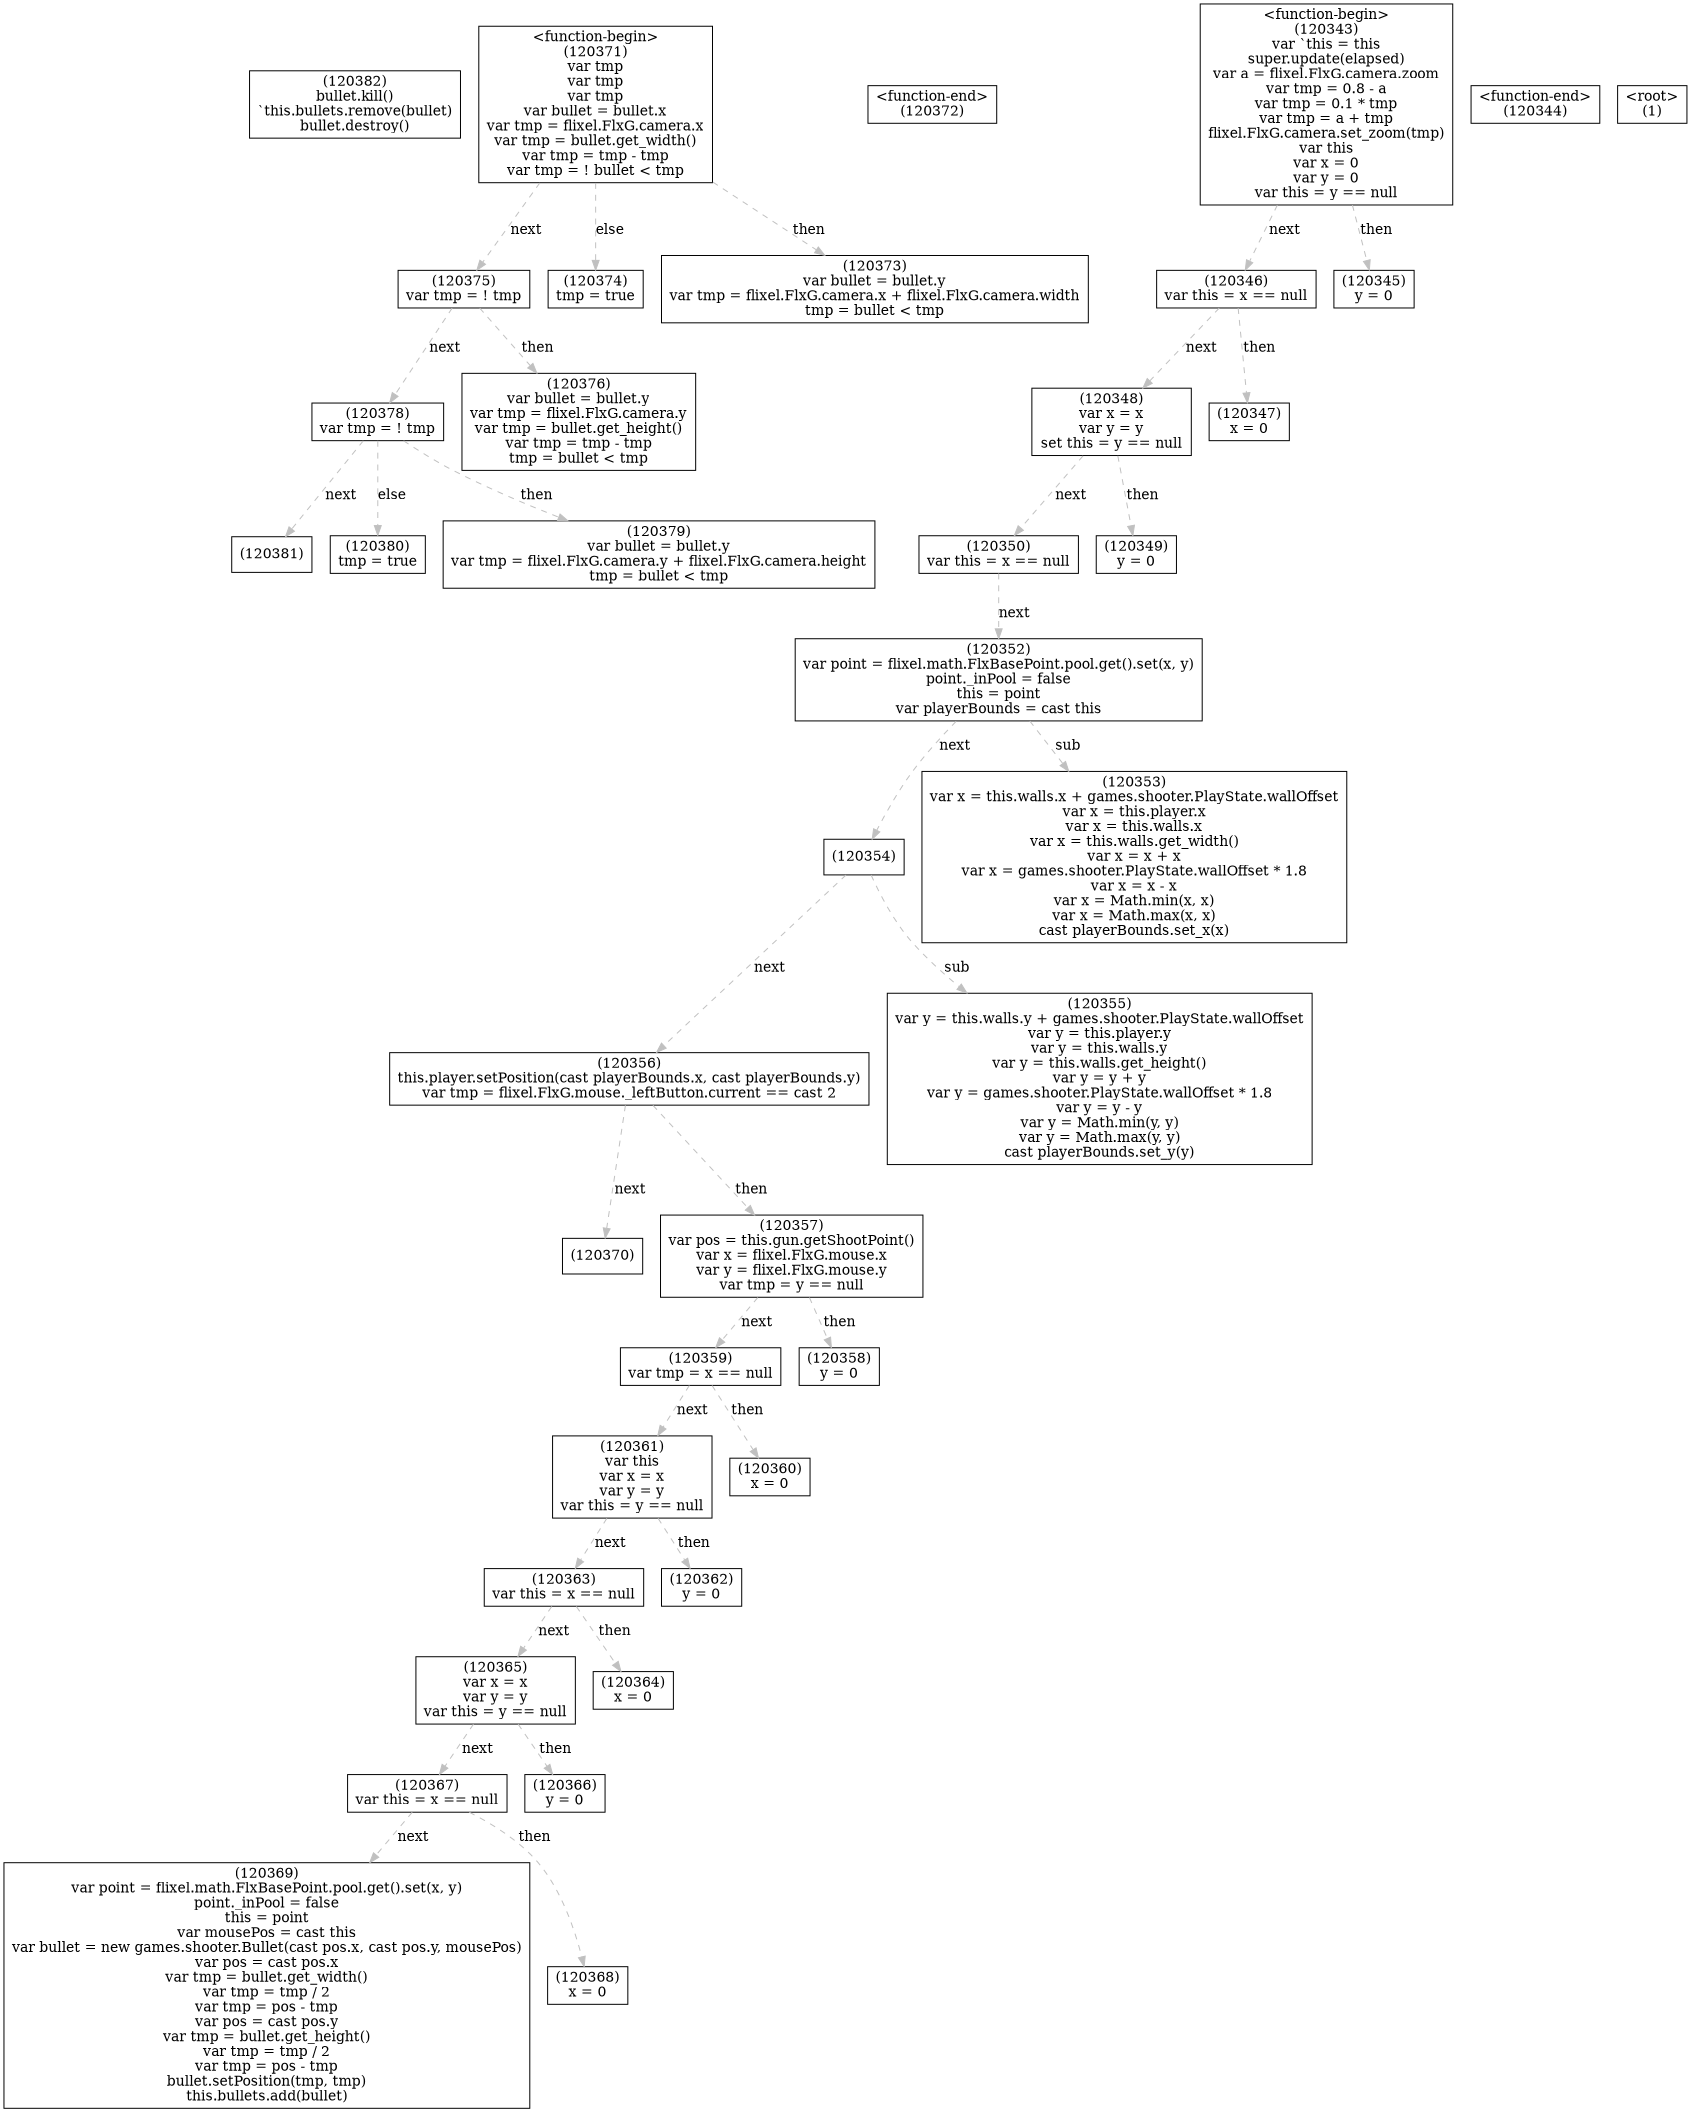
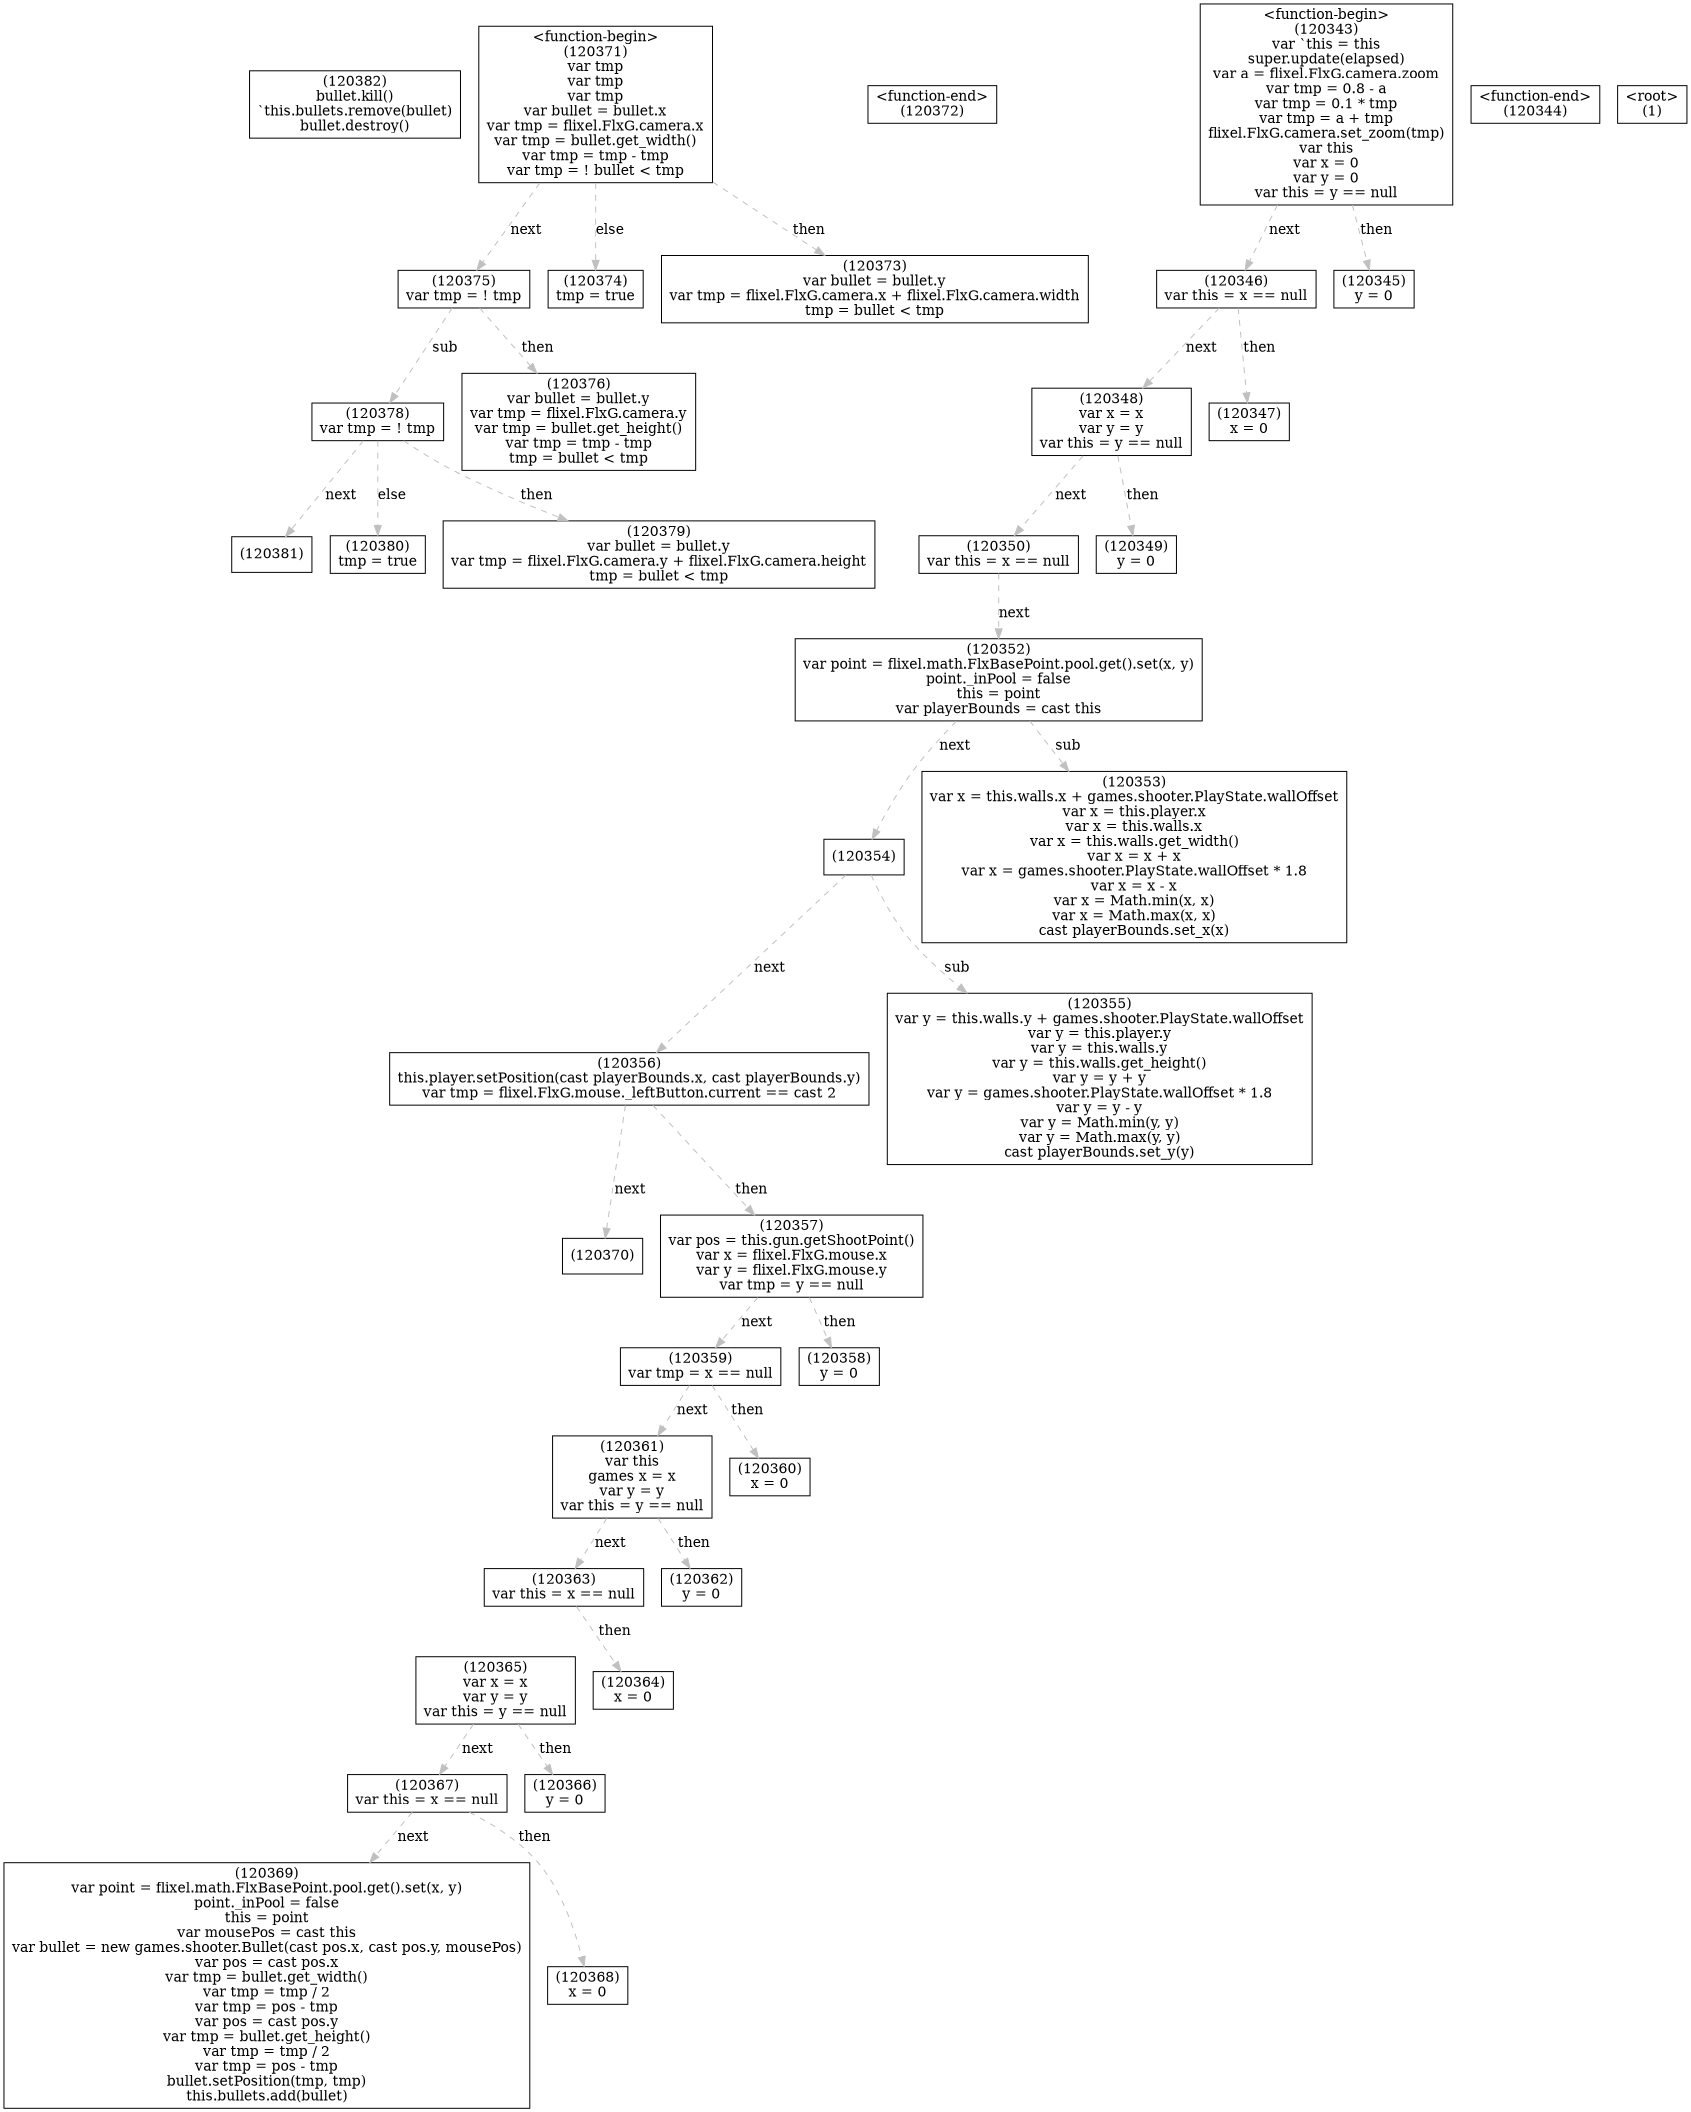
edge "(120375) var tmp = ! tmp" -> "(120378) var tmp = ! tmp": label "next" -> "sub"
node "(120348) var x = x var y = y set this = y == null": label "(120348) var x = x var y = y set this = y == null" -> "(120348) var x = x var y = y var this = y == null"
node "(120361) var this var x = x var y = y var this = y == null": label "(120361) var this var x = x var y = y var this = y == null" -> "(120361) var this games x = x var y = y var this = y == null"
edge "(120363) var this = x == null" -> "(120365) var x = x var y = y var this = y == null": removed, label "next"
